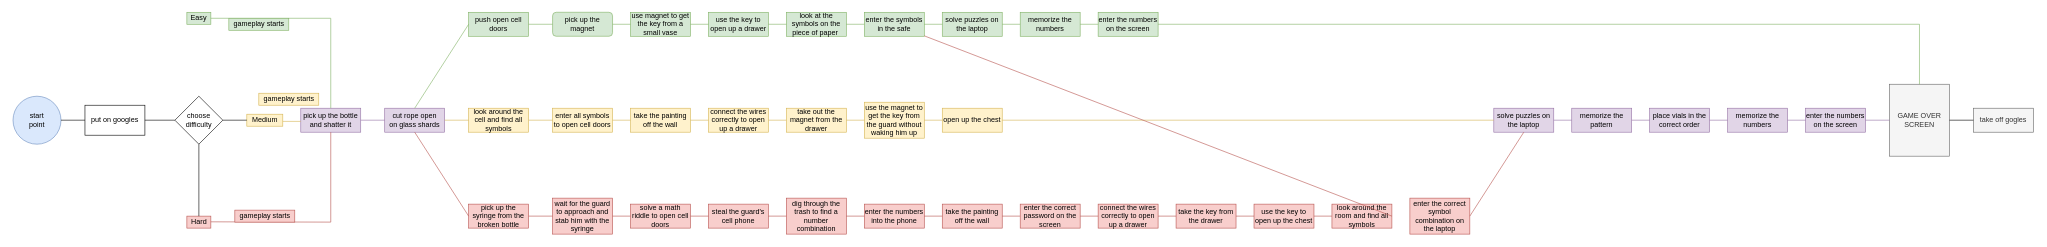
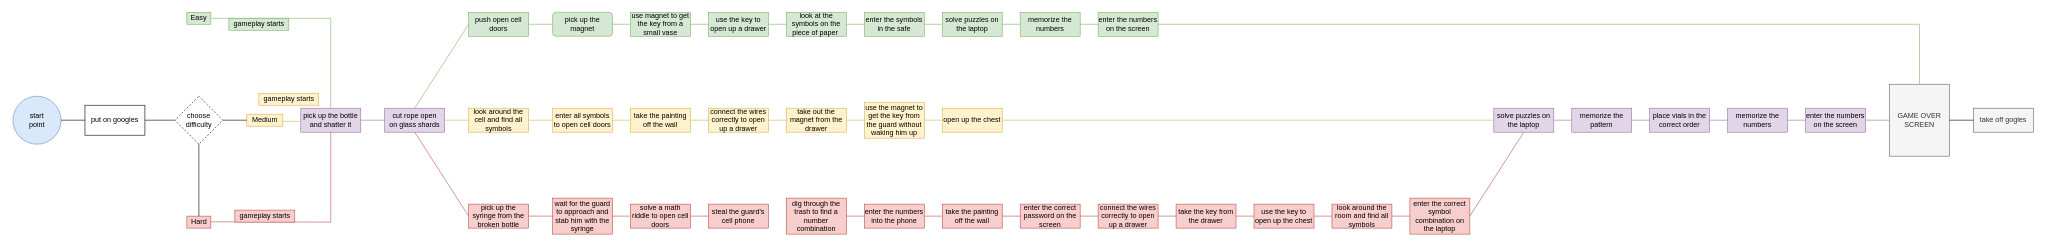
node "choose difficulty": style solid -> dashed
edge "enter the symbols in the safe" -- "look around the room and find all symbols": now "enter the correct symbol combination on the laptop" -- "look around the room and find all symbols"
edge "steal the guard's cell phone" -- "dig through the trash to find a number combination": removed
